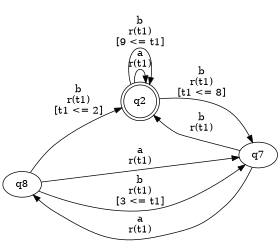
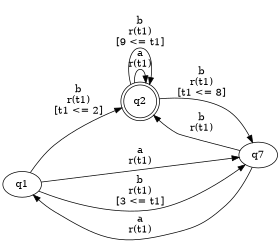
node "q8": label "q8" -> "q1"
